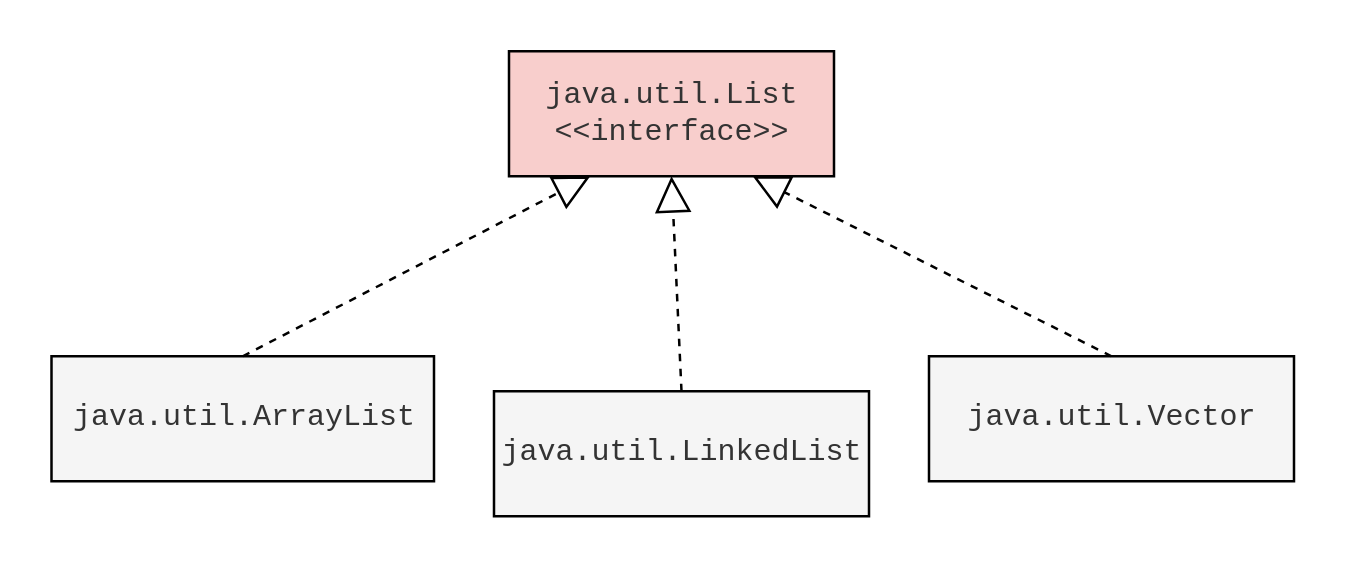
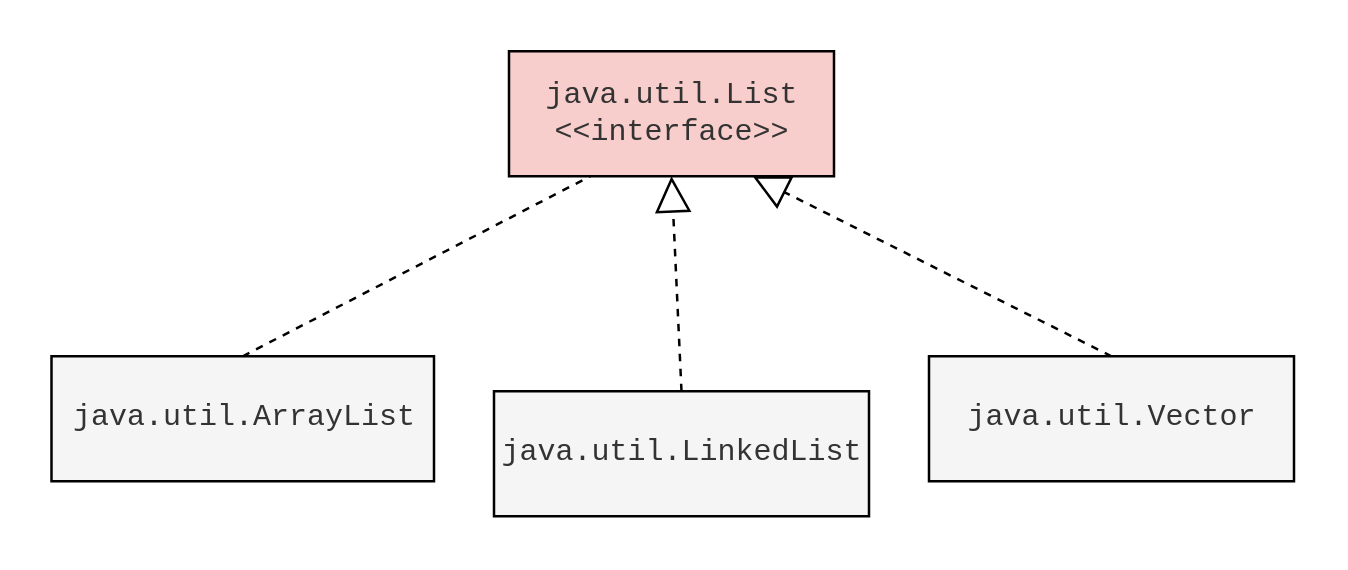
edge "java.util.ArrayList" -> "java.util.List <<interface>>": arrowhead block -> none
